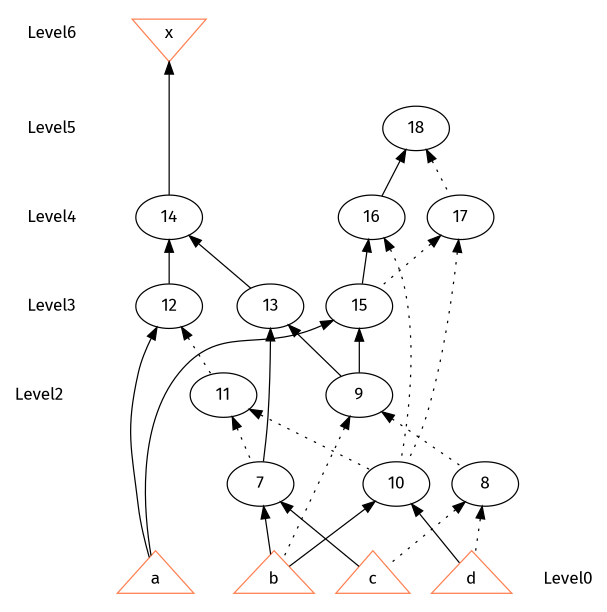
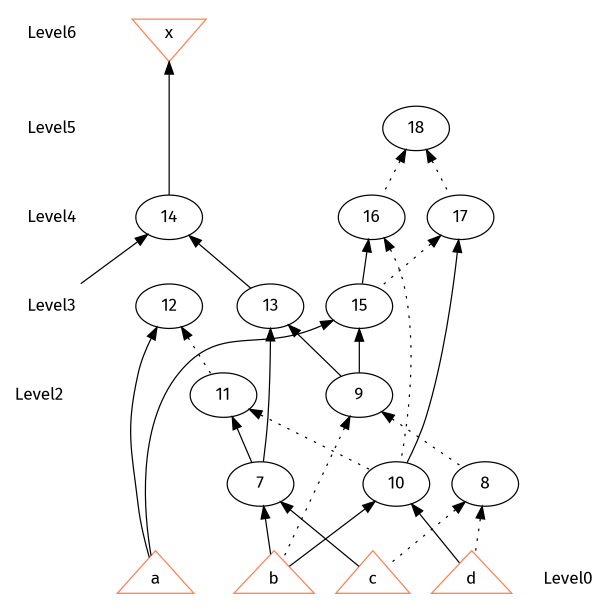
edge "16" -> "18": style solid -> dotted
edge "12" -> "14": now "Level3" -> "14"
edge "10" -> "17": style dotted -> solid
edge "7" -> "11": style dotted -> solid
